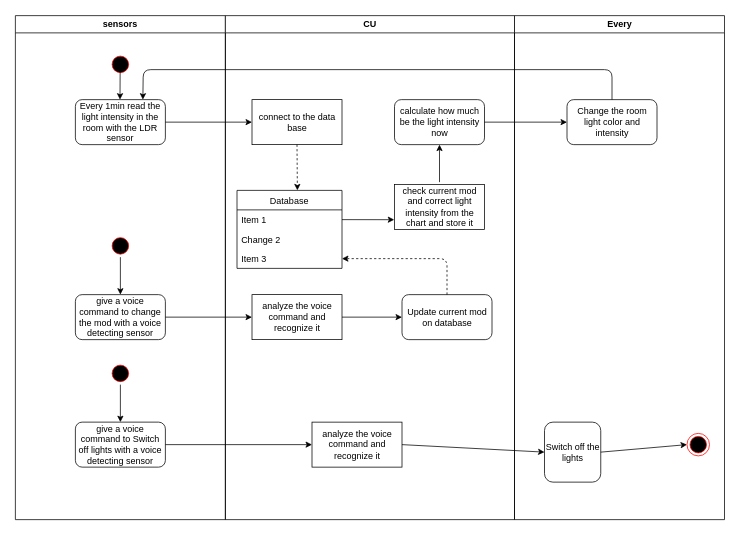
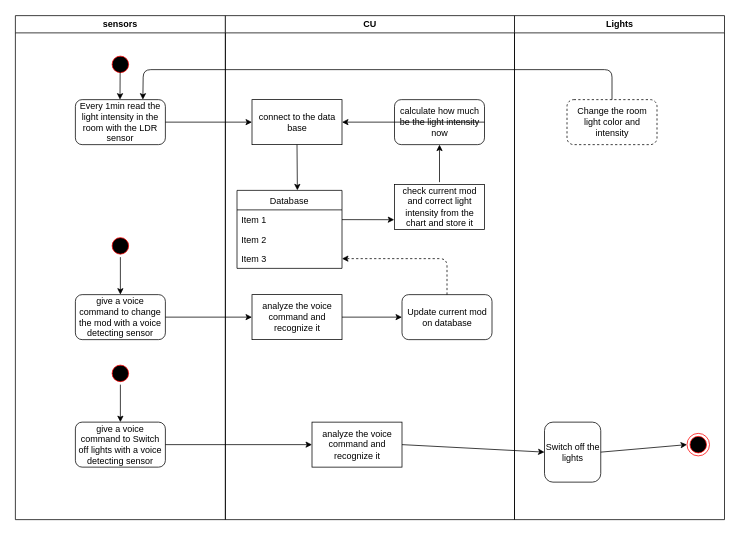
node "Every": label "Every" -> "Lights"
edge "calculate how much be the light intensity now" -> "Change the room light color and intensity": now "calculate how much be the light intensity now" -> "connect to the data base"
node "Change the room light color and intensity": style solid -> dashed
edge "connect to the data base" -> "Database": style dashed -> solid
node "Change 2": label "Change 2" -> "Item 2"
